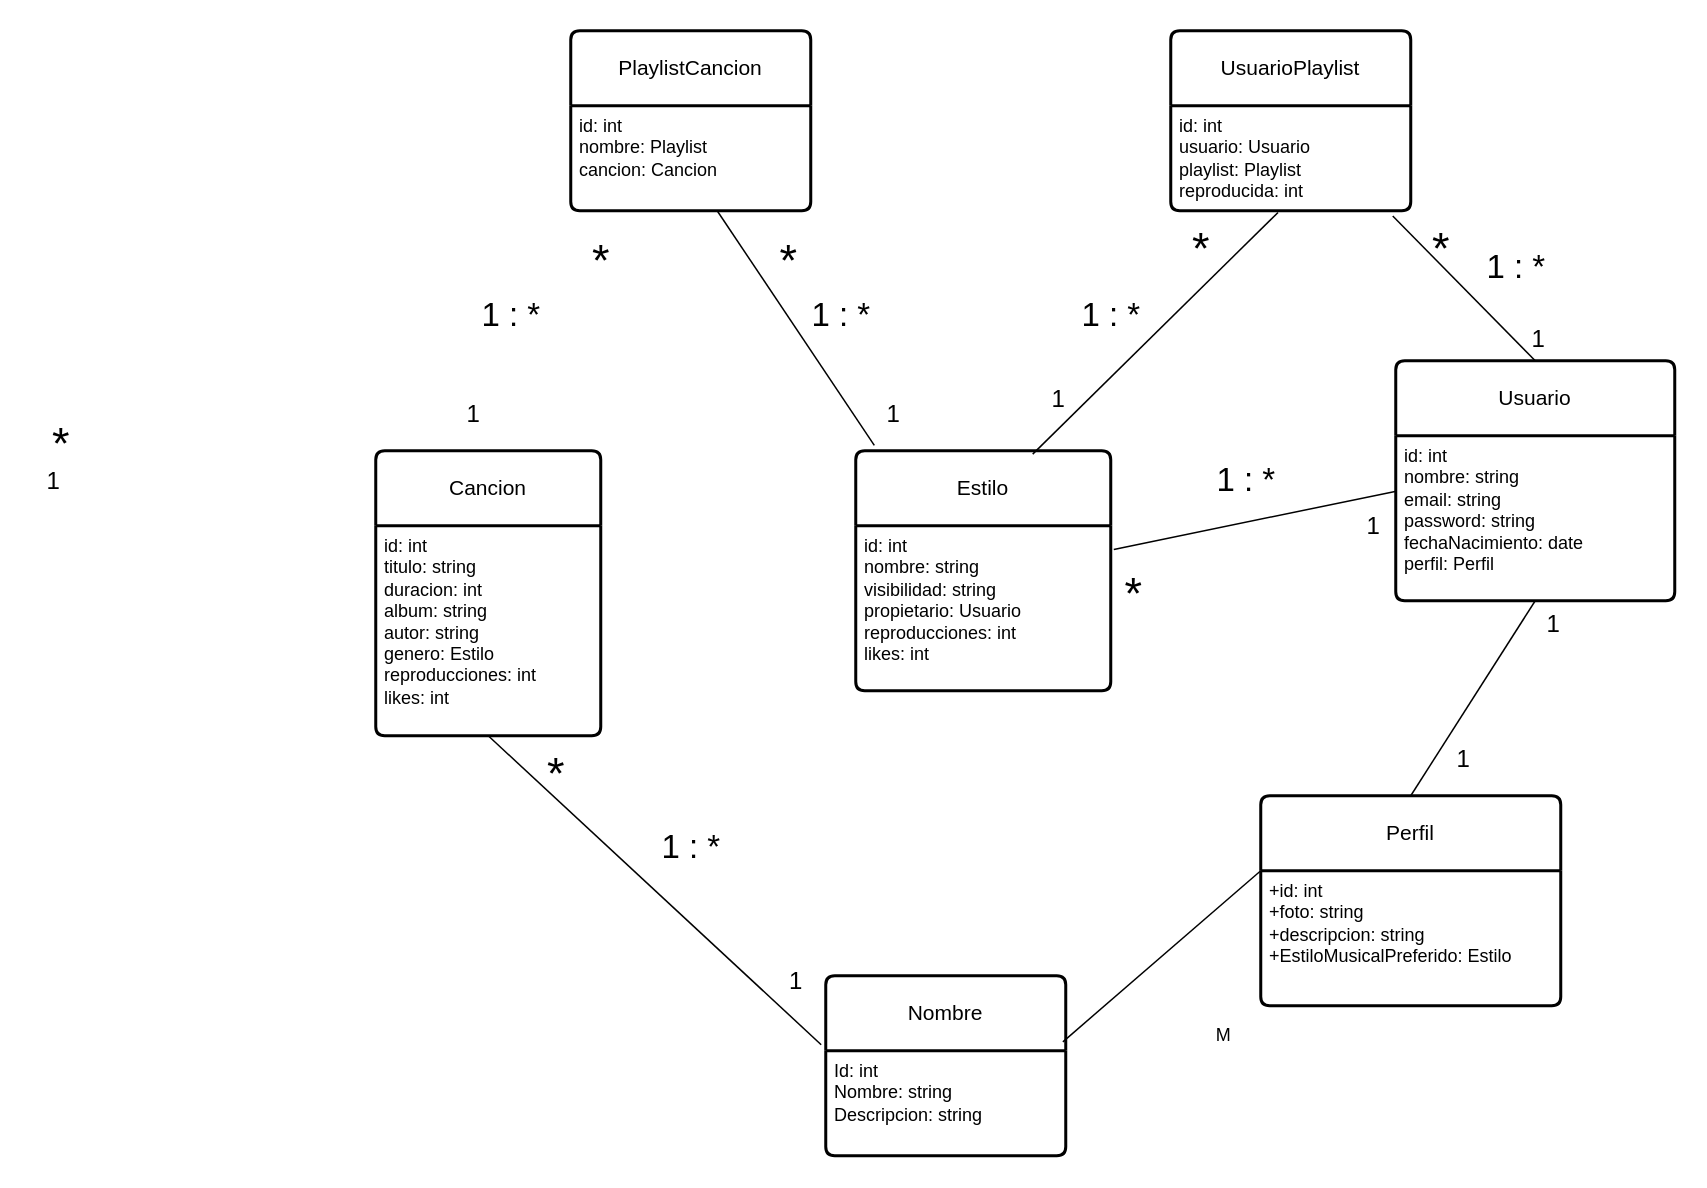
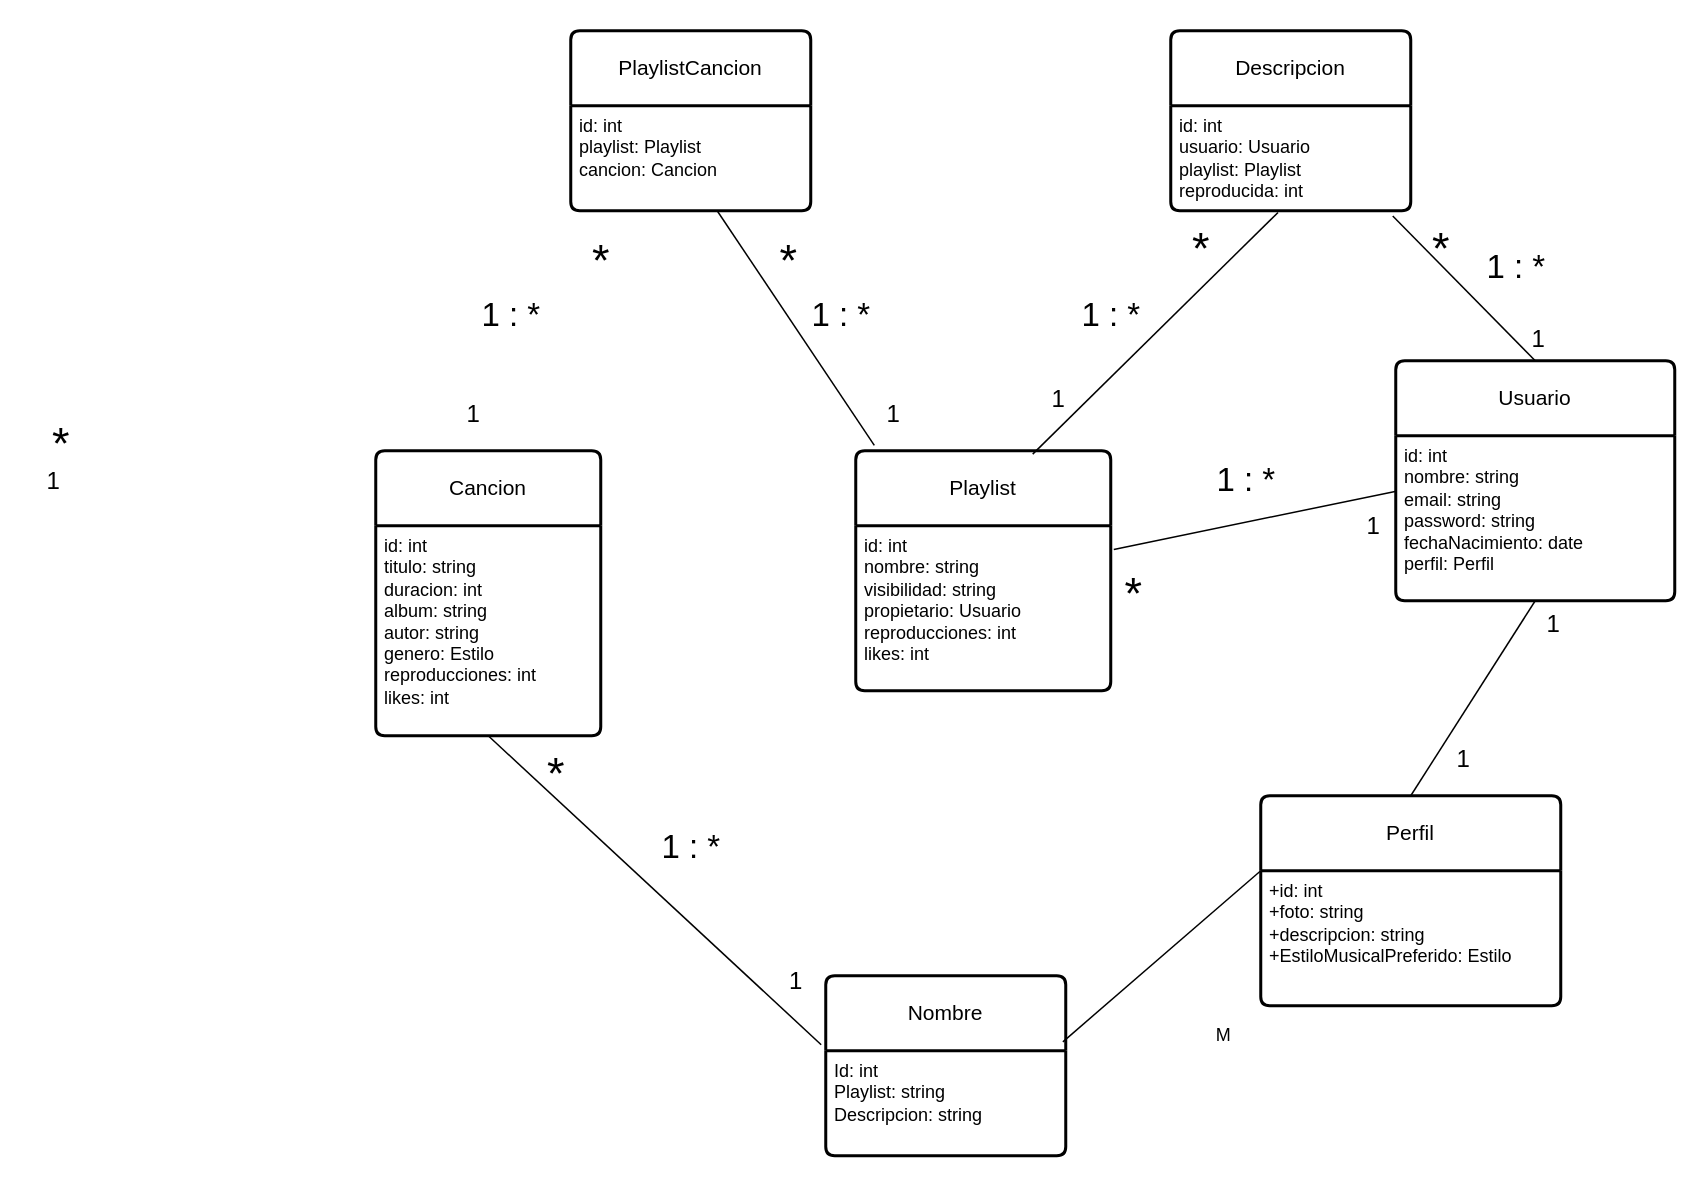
node "UsuarioPlaylist": label "UsuarioPlaylist" -> "Descripcion"
node "id: int nombre: Playlist cancion: Cancion": label "id: int nombre: Playlist cancion: Cancion" -> "id: int playlist: Playlist cancion: Cancion"
node "Estilo": label "Estilo" -> "Playlist"
node "Id: int Nombre: string Descripcion: string": label "Id: int Nombre: string Descripcion: string" -> "Id: int Playlist: string Descripcion: string"
